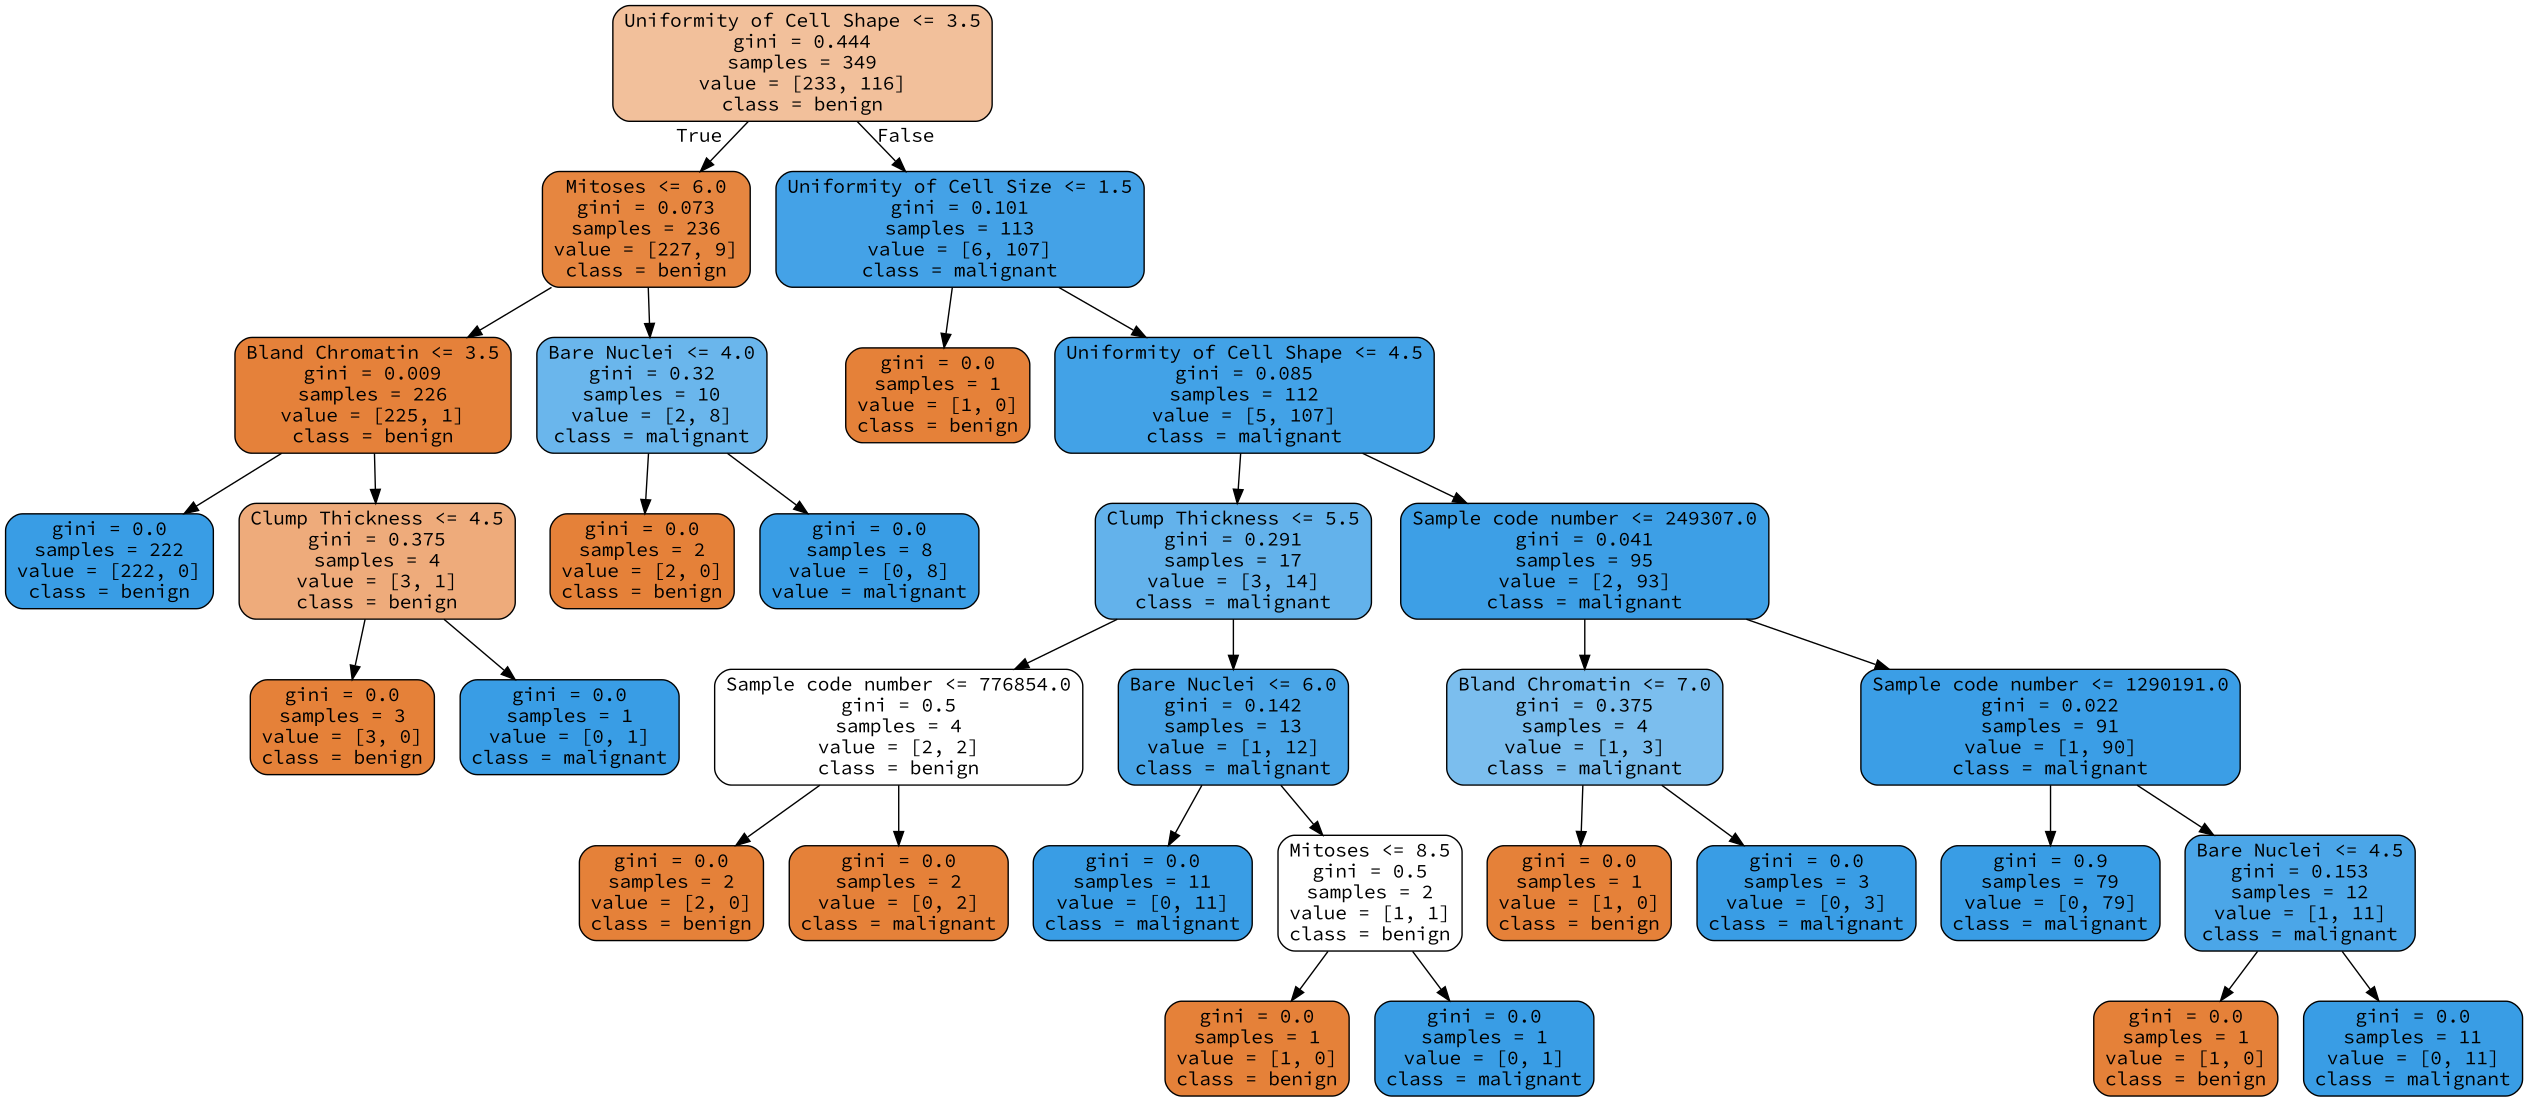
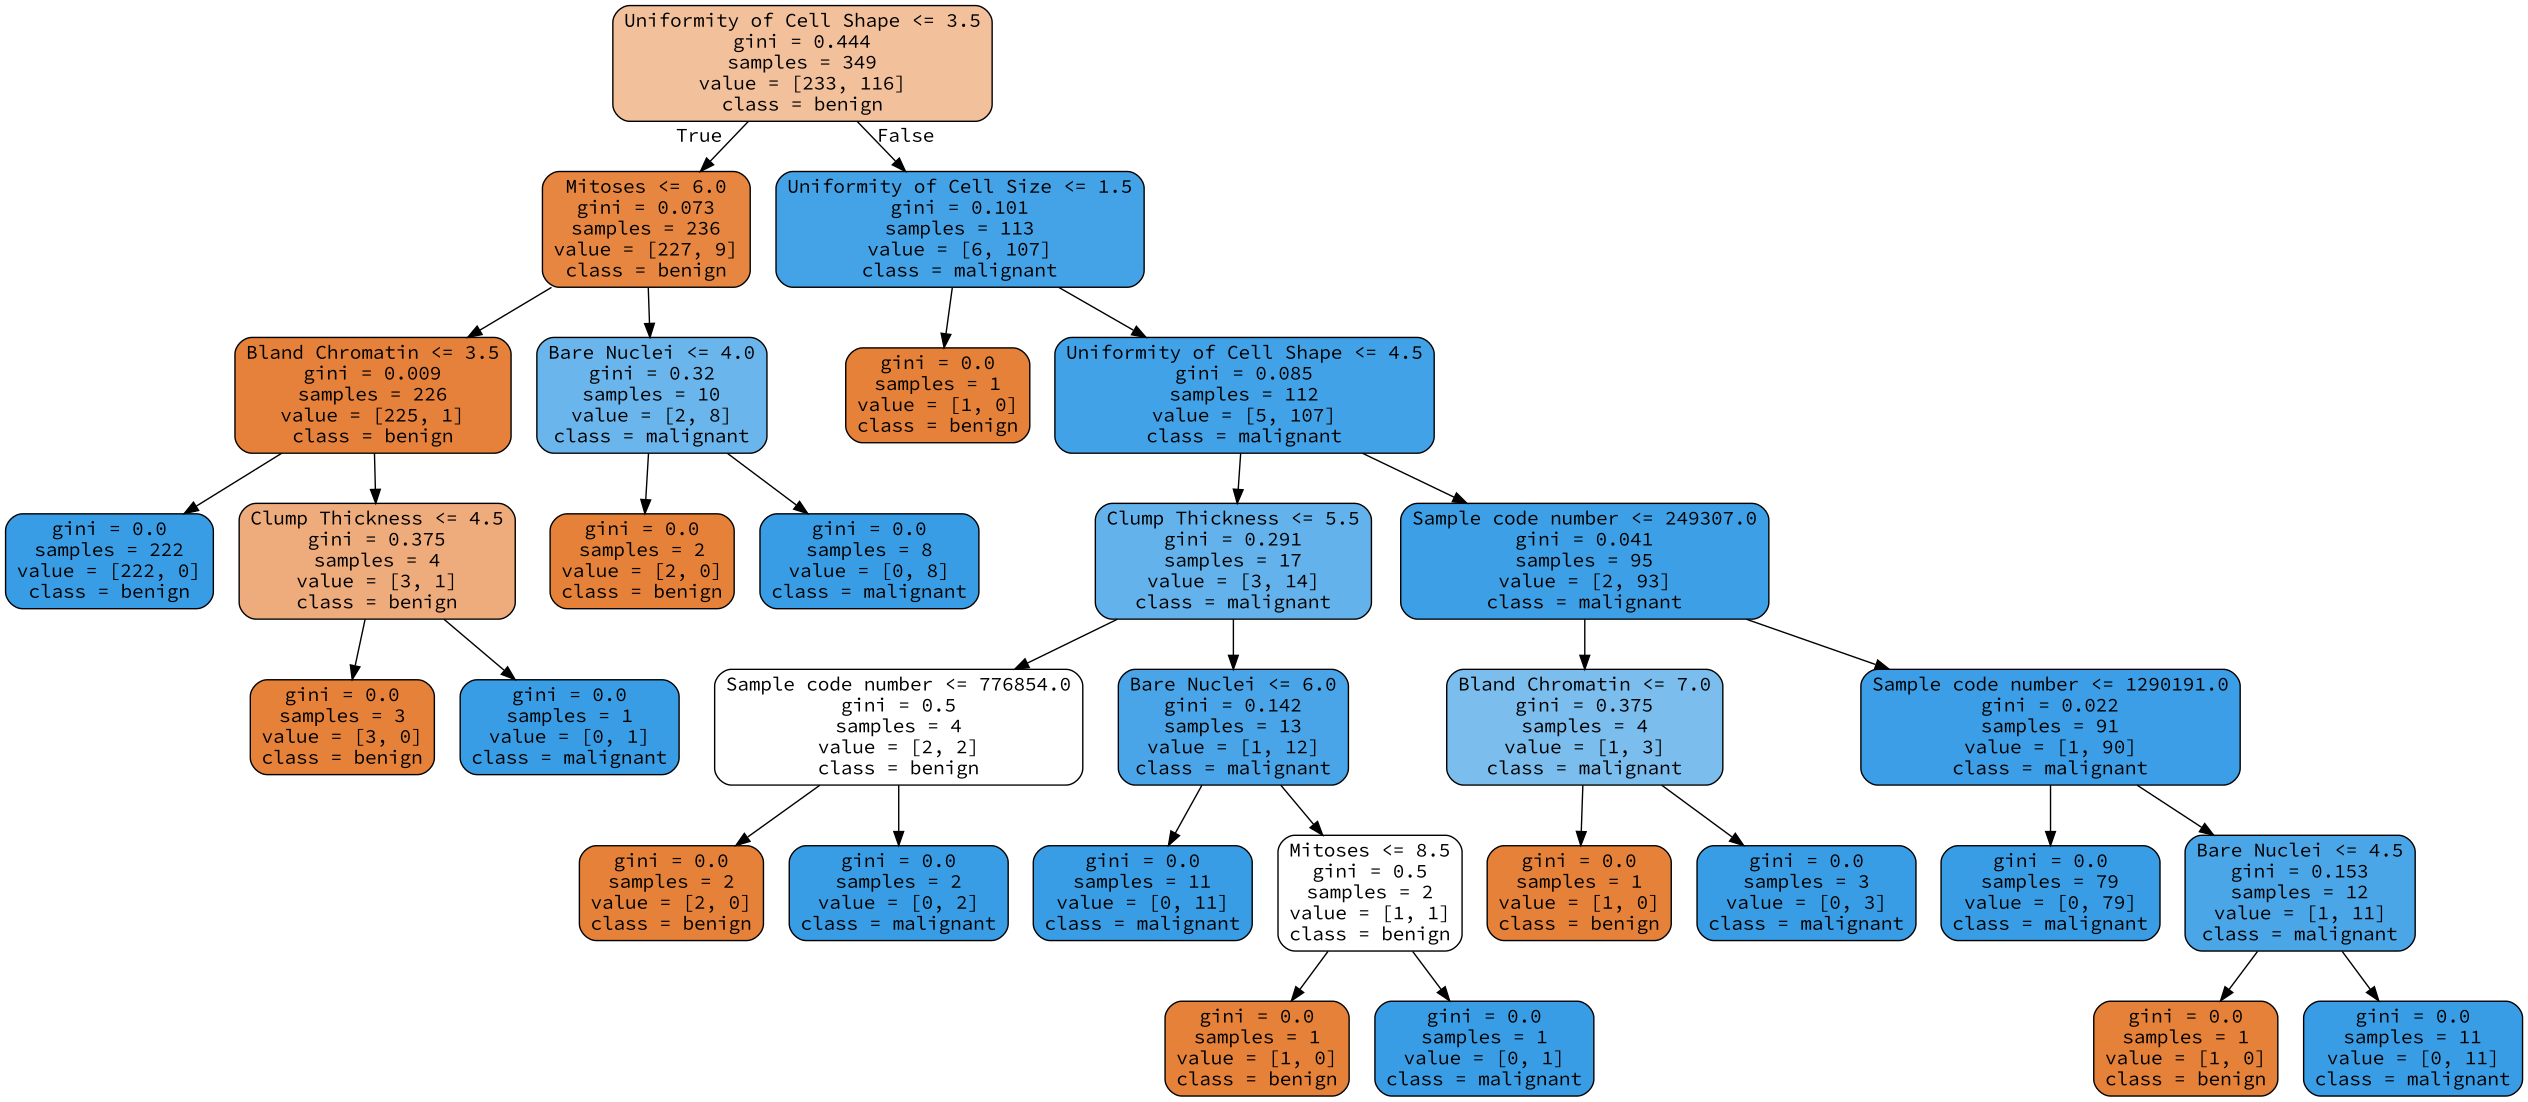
node "gini = 0.0 samples = 8 value = [0, 8] value = malignant": label "gini = 0.0 samples = 8 value = [0, 8] value = malignant" -> "gini = 0.0 samples = 8 value = [0, 8] class = malignant"
node "gini = 0.0 samples = 2 value = [0, 2] class = malignant": fillcolor #e58139ff -> #399de5ff
node "gini = 0.9 samples = 79 value = [0, 79] class = malignant": label "gini = 0.9 samples = 79 value = [0, 79] class = malignant" -> "gini = 0.0 samples = 79 value = [0, 79] class = malignant"
